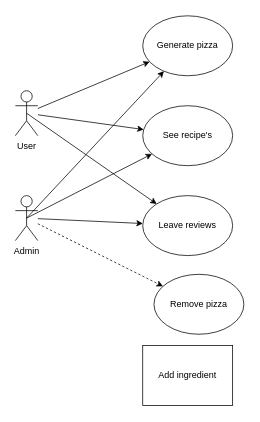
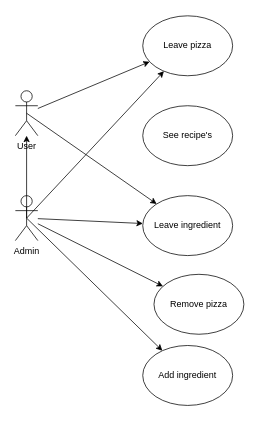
node "Generate pizza": label "Generate pizza" -> "Leave pizza"
edge "User" -> "See recipe's": removed
edge "Admin" -> "See recipe's": now "Admin" -> "User"
node "Leave reviews": label "Leave reviews" -> "Leave ingredient"
edge "Admin" -> "Remove pizza": style dashed -> solid
edge "Admin" -> "Add ingredient": added
node "Add ingredient": shape rectangle -> ellipse
